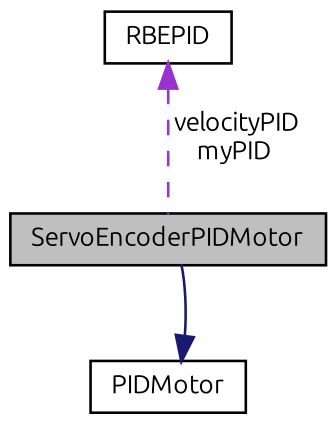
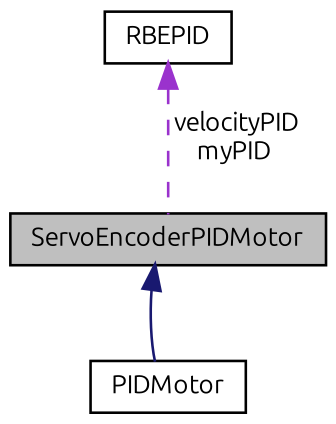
edge "ServoEncoderPIDMotor" -> "PIDMotor": reversed
